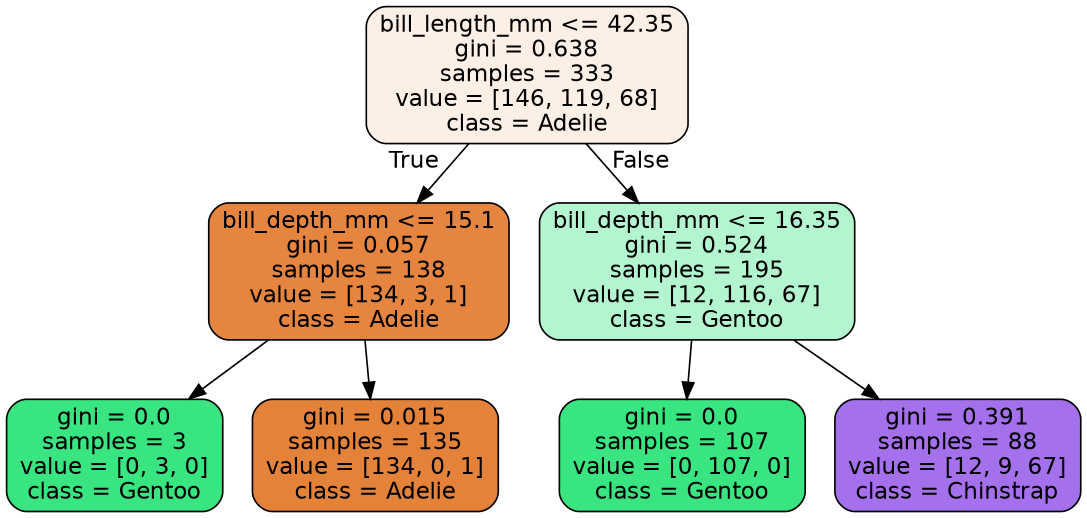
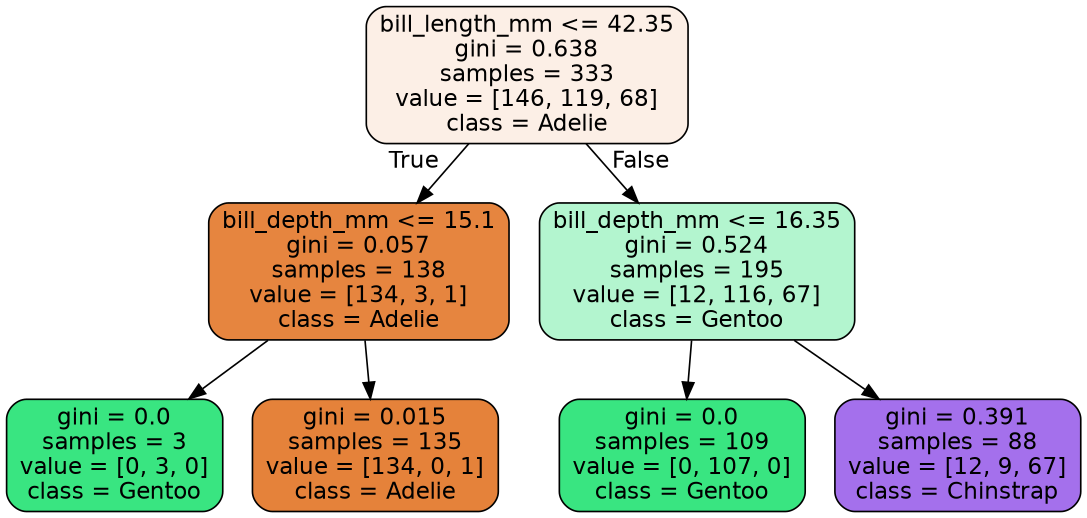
node "gini = 0.0 samples = 107 value = [0, 107, 0] class = Gentoo": label "gini = 0.0 samples = 107 value = [0, 107, 0] class = Gentoo" -> "gini = 0.0 samples = 109 value = [0, 107, 0] class = Gentoo"
